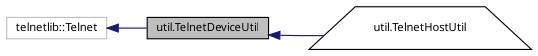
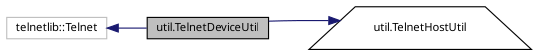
edge "util.TelnetHostUtil" -> "util.TelnetDeviceUtil": reversed
